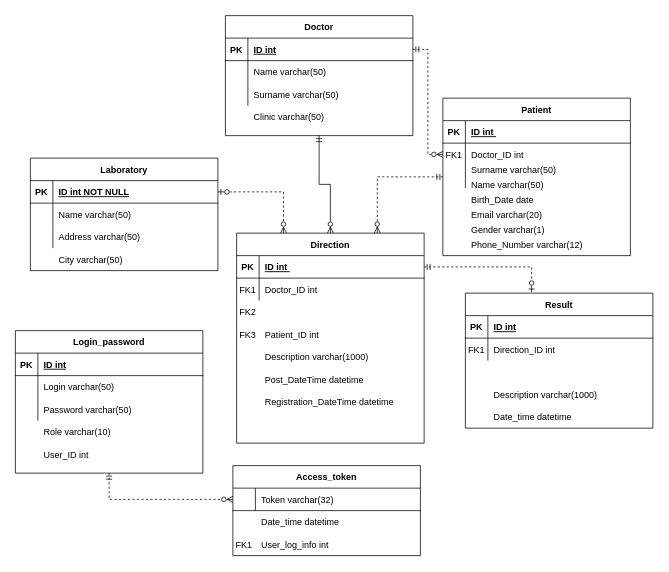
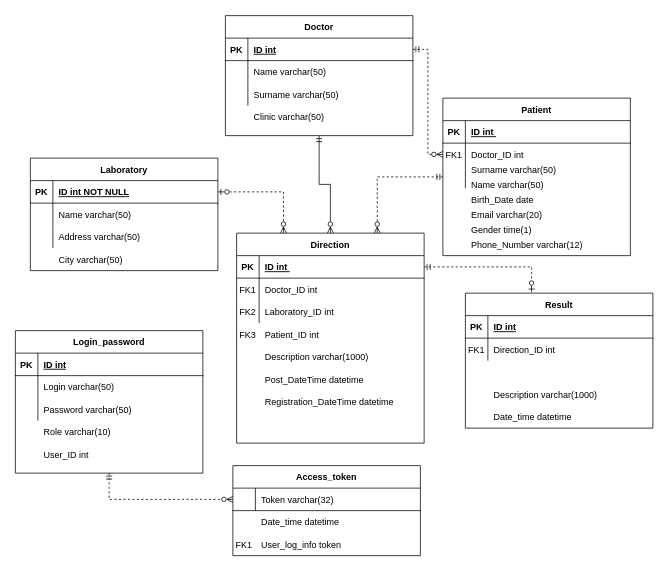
node "Gender varchar(1)": label "Gender varchar(1)" -> "Gender time(1)"
node "Laboratory_ID int": added
node "User_log_info int": label "User_log_info int" -> "User_log_info token"
